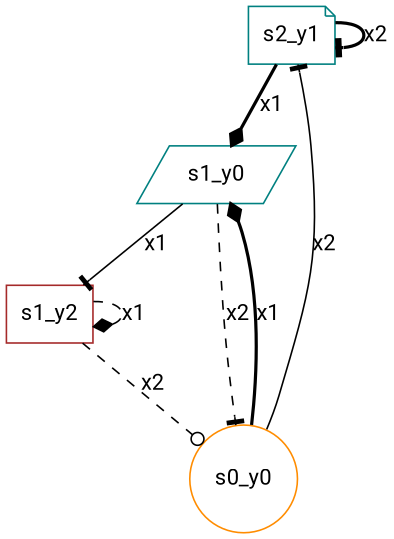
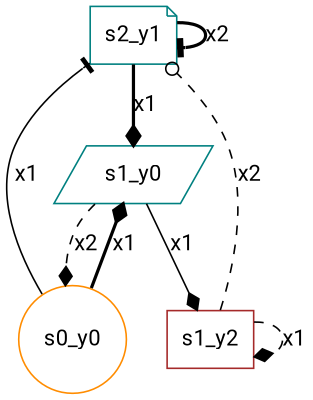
edge "s1_y0" -> "s1_y2": arrowhead tee -> diamond
edge "s0_y0" -> "s2_y1": label "x2" -> "x1"
edge "s1_y0" -> "s0_y0": arrowhead tee -> diamond
edge "s1_y2" -> "s0_y0": now "s1_y2" -> "s2_y1"
